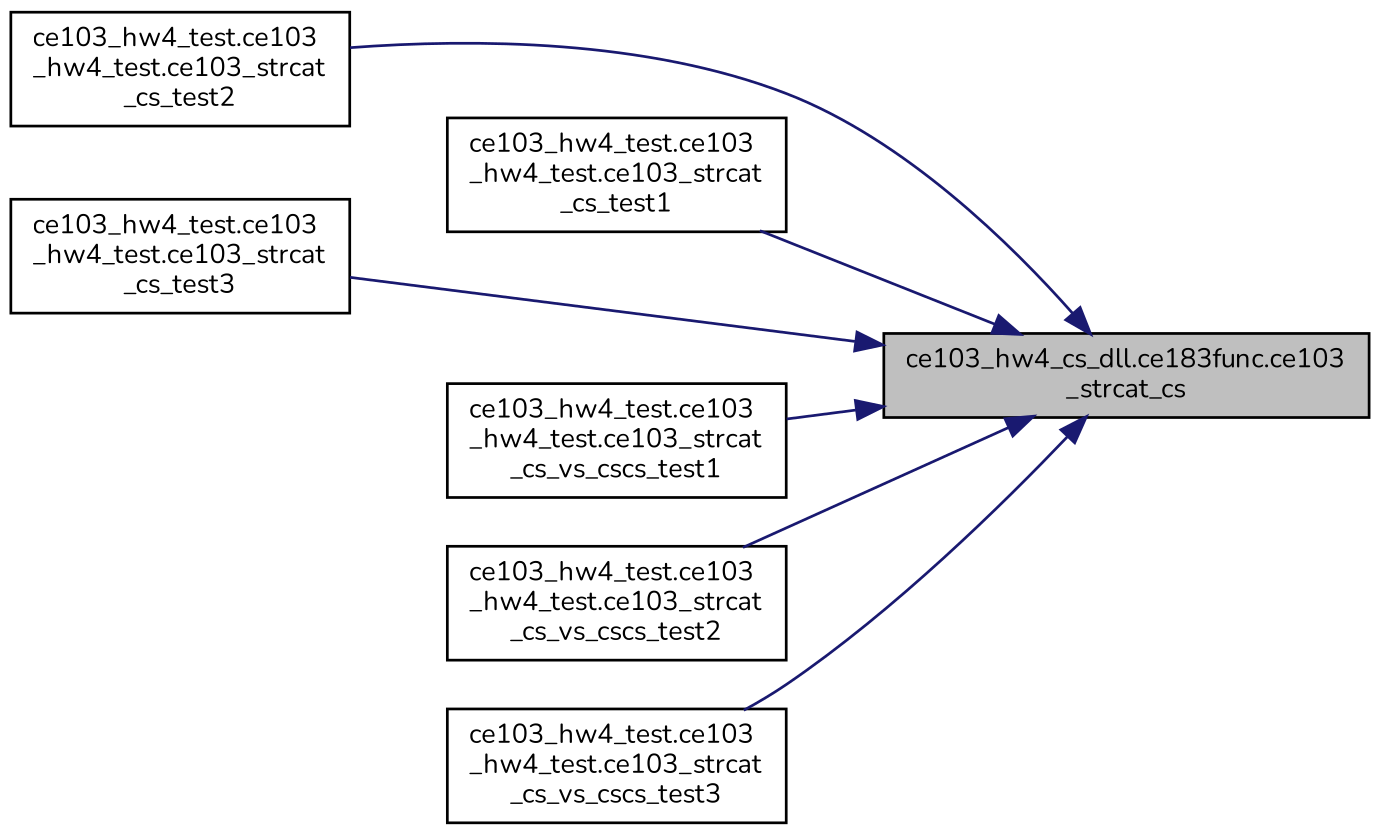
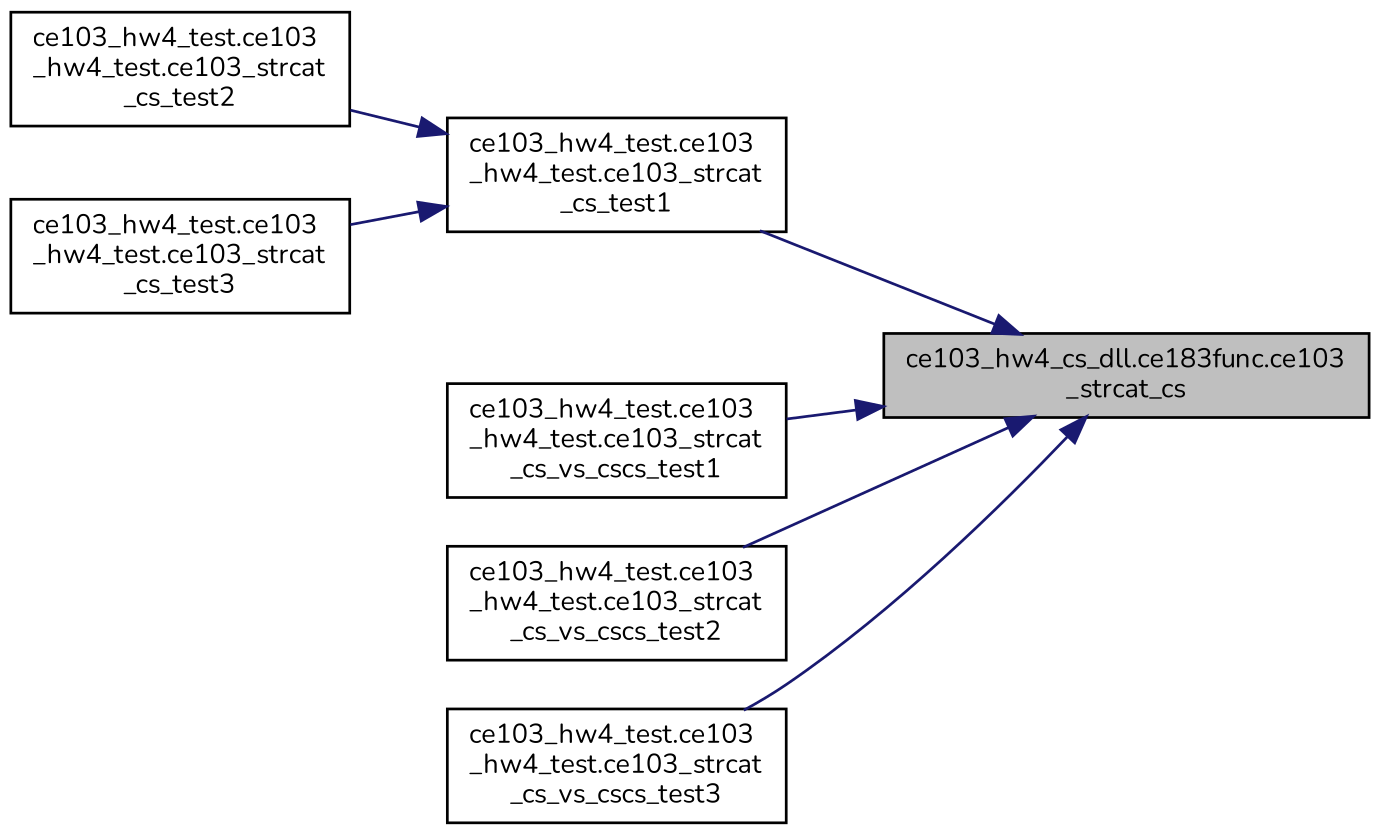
edge "ce103_hw4_test.ce103 _hw4_test.ce103_strcat _cs_test2" -> "ce103_hw4_cs_dll.ce183func.ce103 _strcat_cs": now "ce103_hw4_test.ce103 _hw4_test.ce103_strcat _cs_test2" -> "ce103_hw4_test.ce103 _hw4_test.ce103_strcat _cs_test1"
edge "ce103_hw4_test.ce103 _hw4_test.ce103_strcat _cs_test3" -> "ce103_hw4_cs_dll.ce183func.ce103 _strcat_cs": now "ce103_hw4_test.ce103 _hw4_test.ce103_strcat _cs_test3" -> "ce103_hw4_test.ce103 _hw4_test.ce103_strcat _cs_test1"
